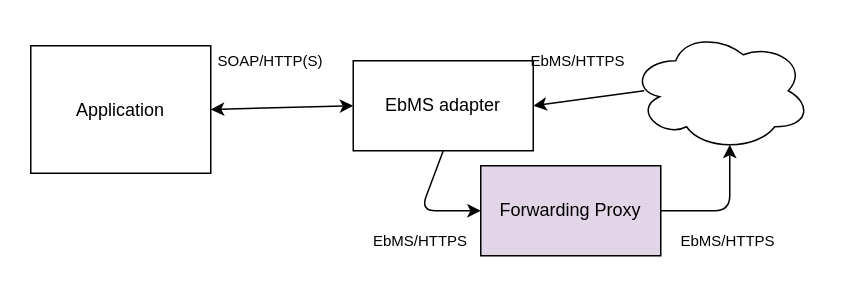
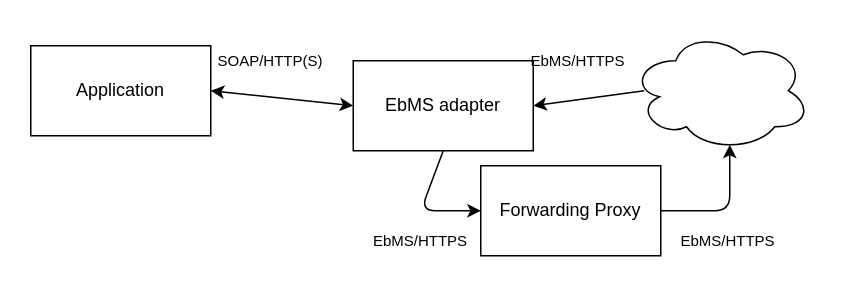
node "Application": size 180x128 -> 180x90
node "Forwarding Proxy": fillcolor #e1d5e7 -> #ffffff
